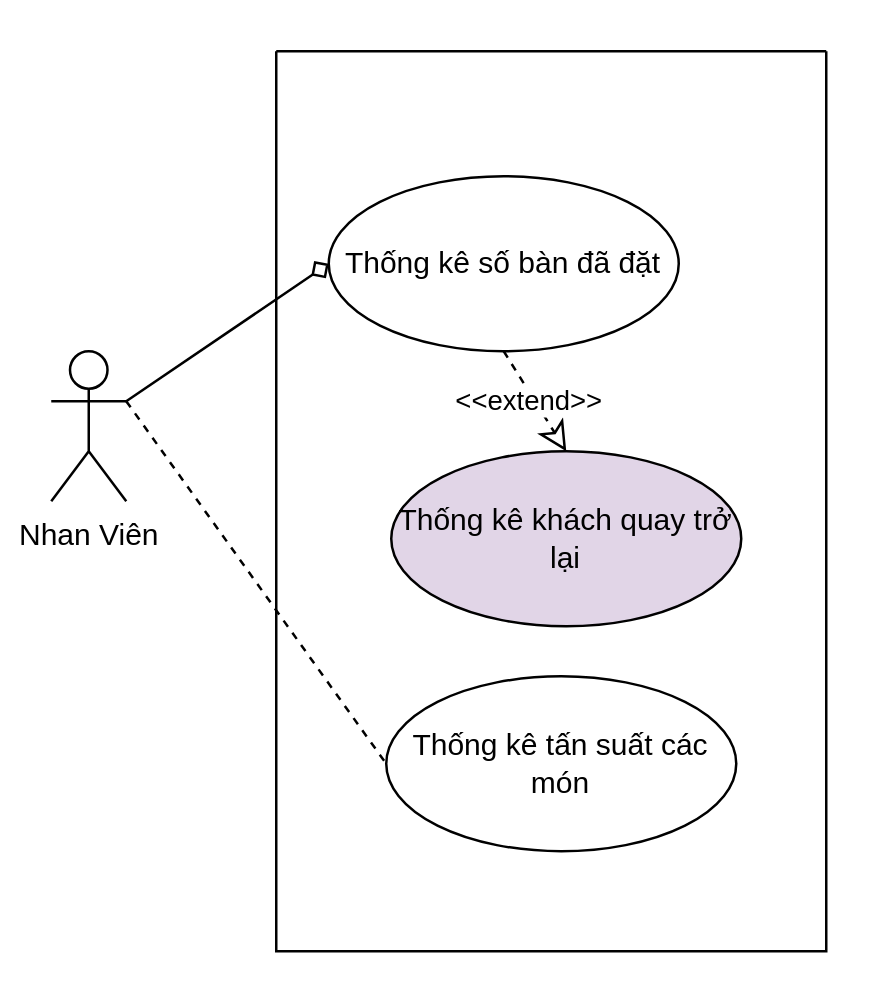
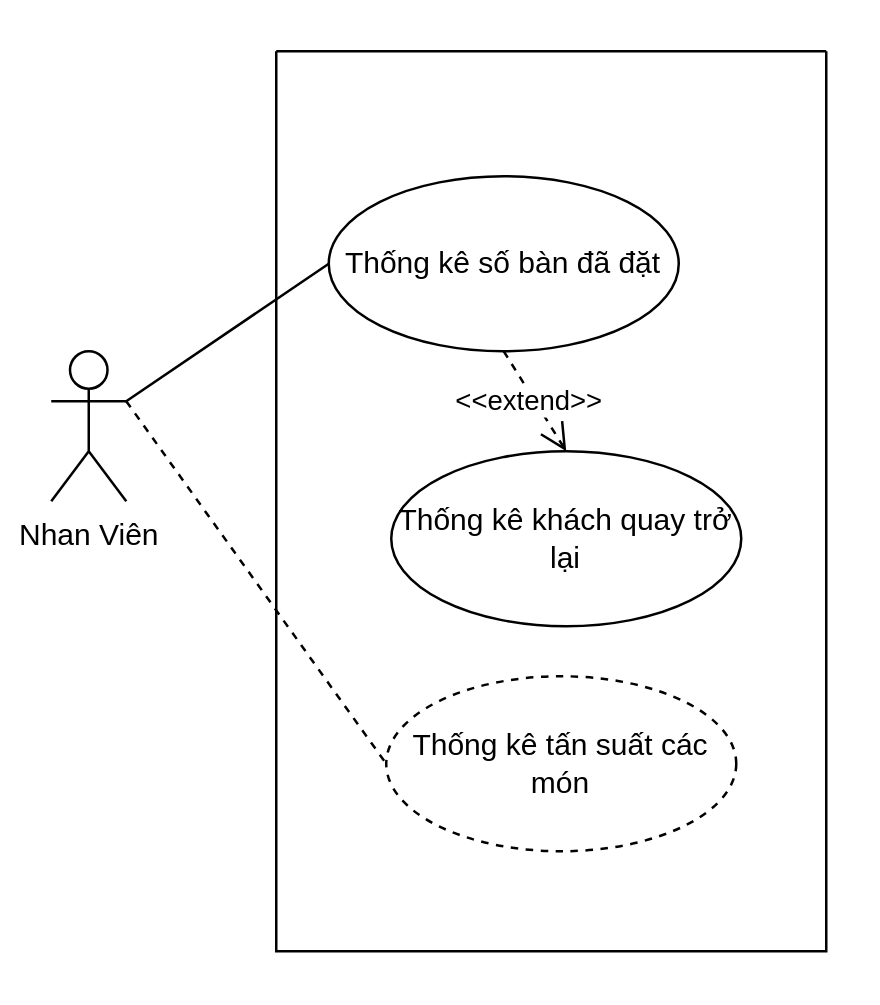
edge "Nhan Viên" -> "Thống kê số bàn đã đặt": arrowhead diamond -> none
edge "Thống kê số bàn đã đặt" -> "Thống kê khách quay trở lại": arrowhead classic -> open
node "Thống kê khách quay trở lại": fillcolor #e1d5e7 -> #ffffff
node "Thống kê tấn suất các món": style solid -> dashed
